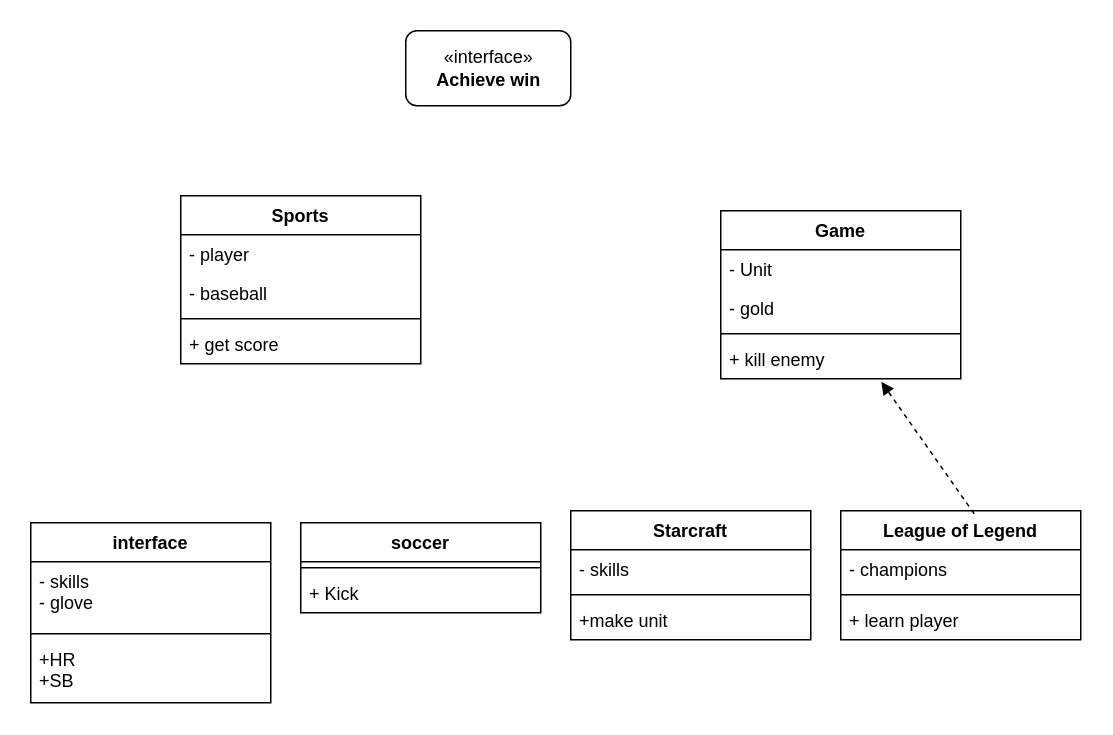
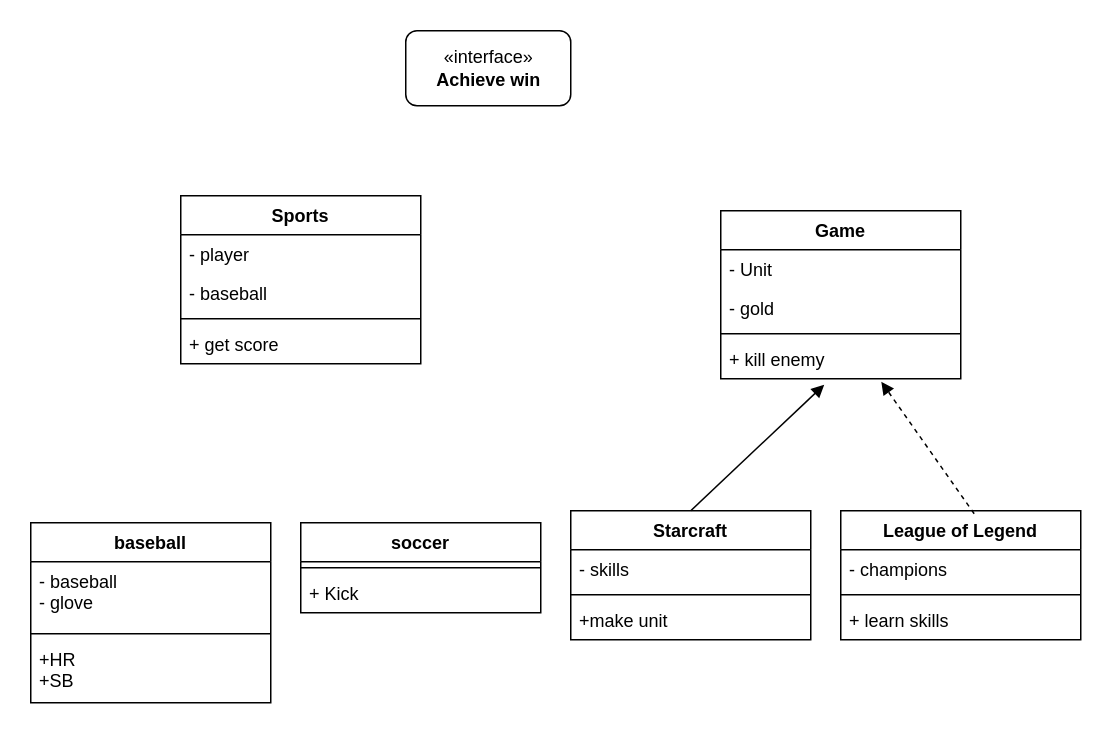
edge "Starcraft" -> "+ kill enemy": added
node "interface": label "interface" -> "baseball"
node "- skills - glove": label "- skills - glove" -> "- baseball - glove"
node "+ learn player": label "+ learn player" -> "+ learn skills"
